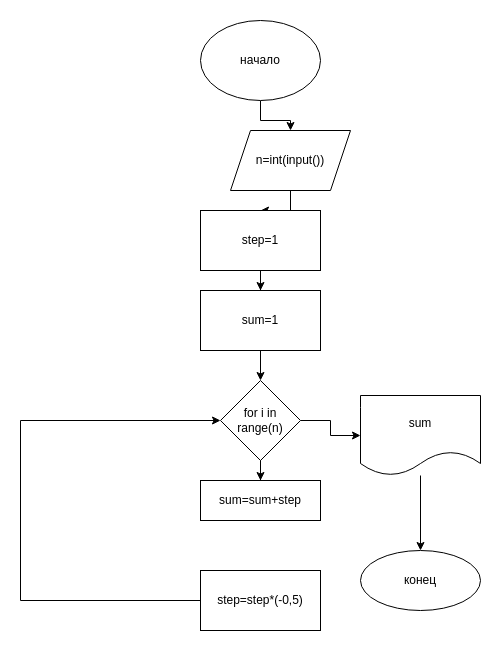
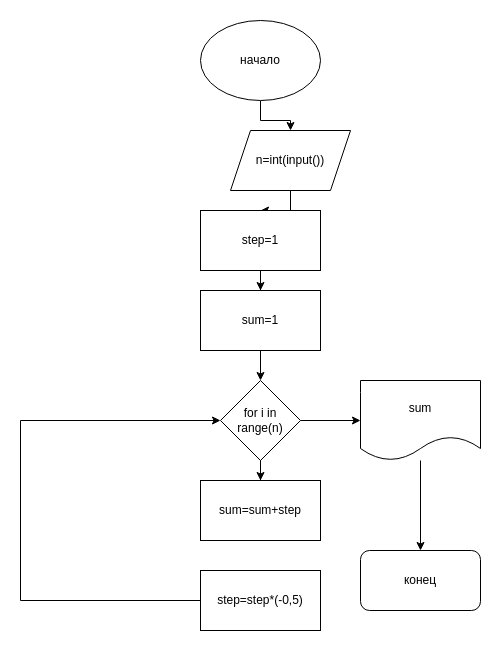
node "sum": moved (421, 436) -> (421, 421)
node "sum=sum+step": size 120x40 -> 120x60
node "конец": shape ellipse -> rounded rectangle
